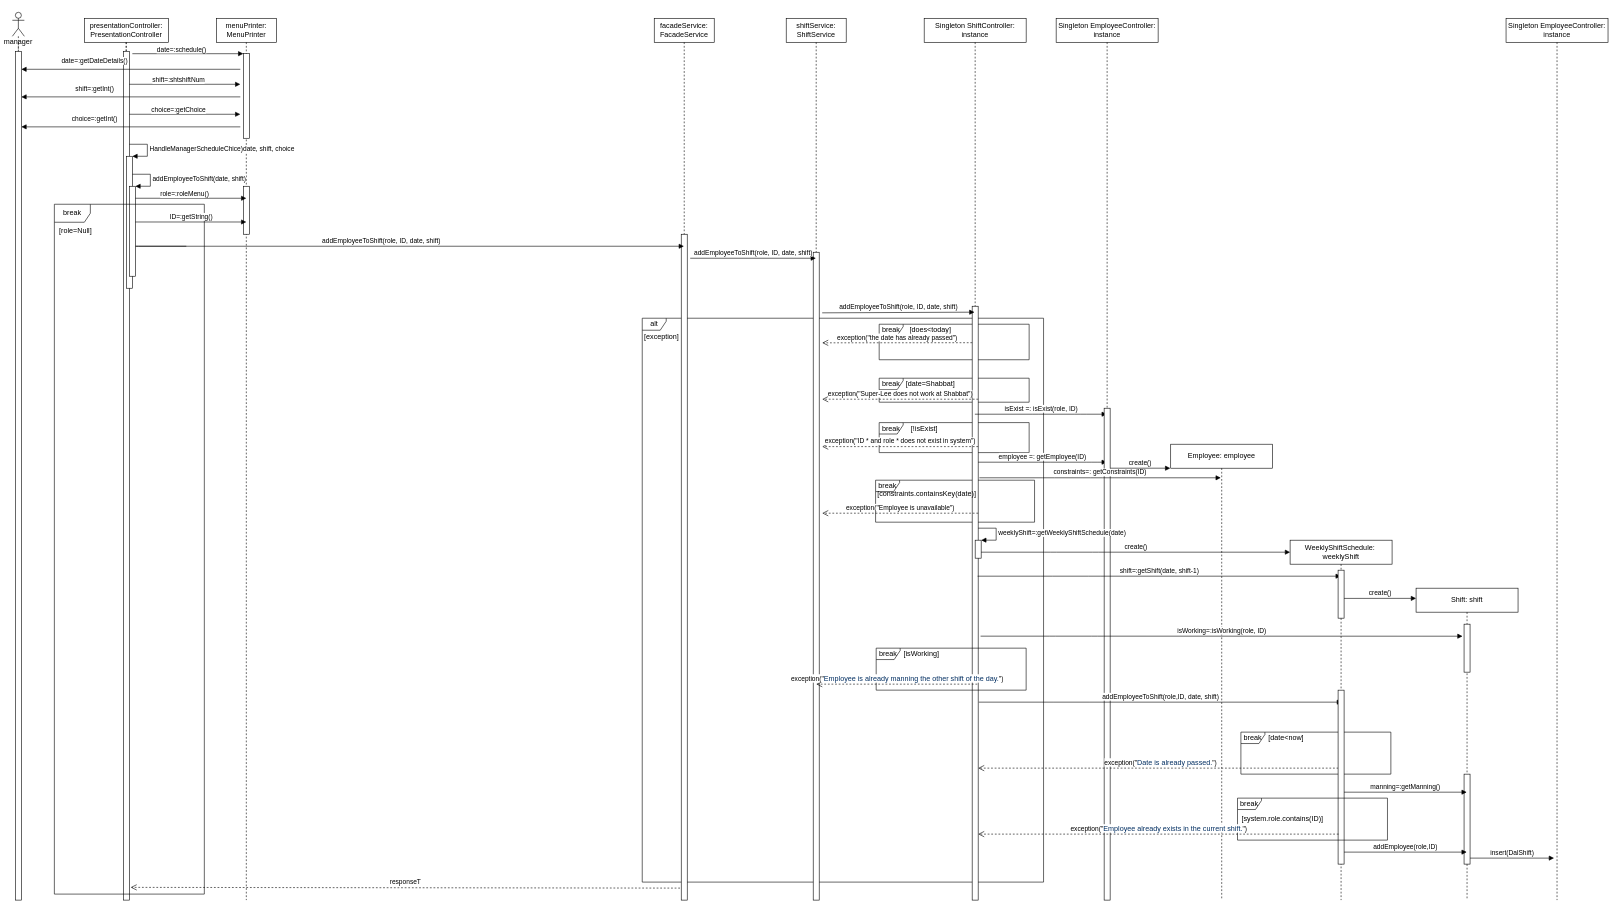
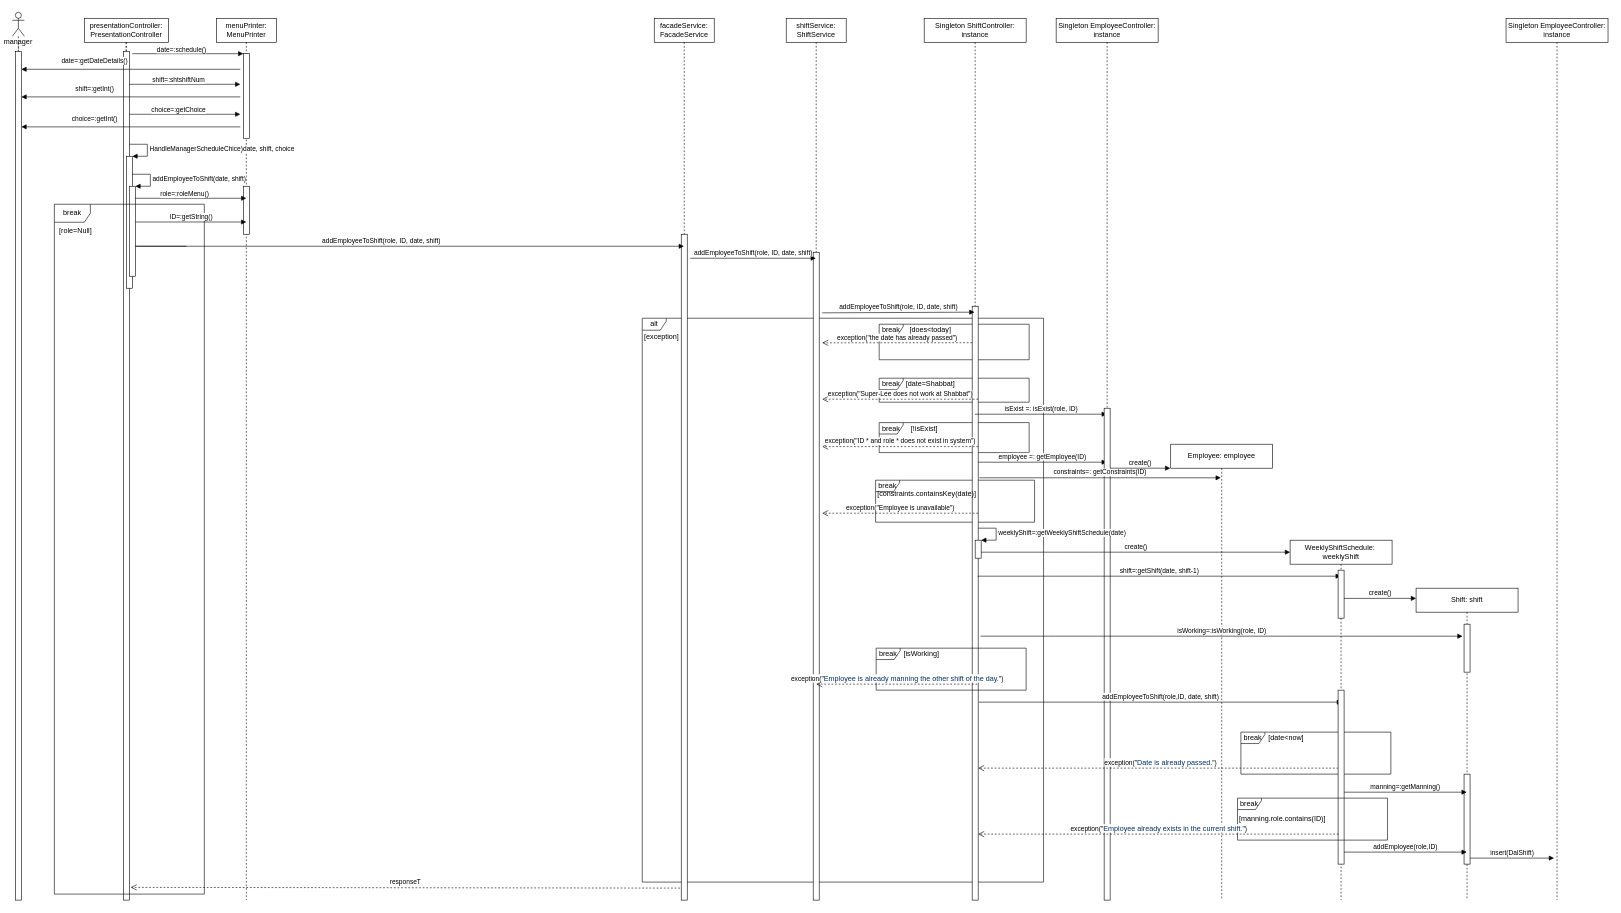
node "[system.role.contains(ID)]": label "[system.role.contains(ID)]" -> "[manning.role.contains(ID)]"
